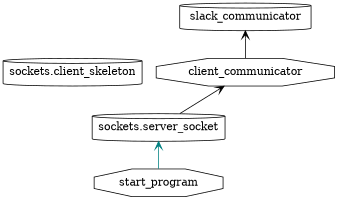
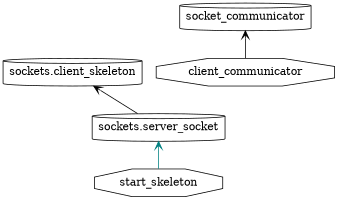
node "slack_communicator": label "slack_communicator" -> "socket_communicator"
edge "sockets.server_socket" -> "client_communicator": now "sockets.server_socket" -> "sockets.client_skeleton"
node "start_program": label "start_program" -> "start_skeleton"
